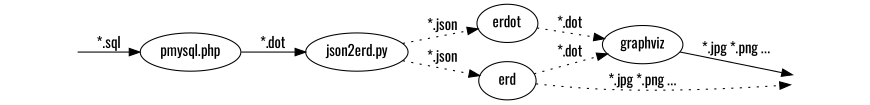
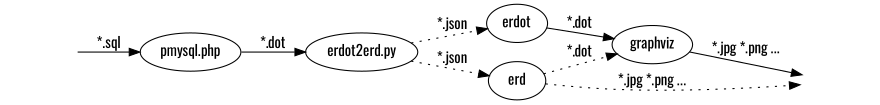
edge "erdot" -> "graphviz": style dotted -> solid
node "json2erd.py": label "json2erd.py" -> "erdot2erd.py"
